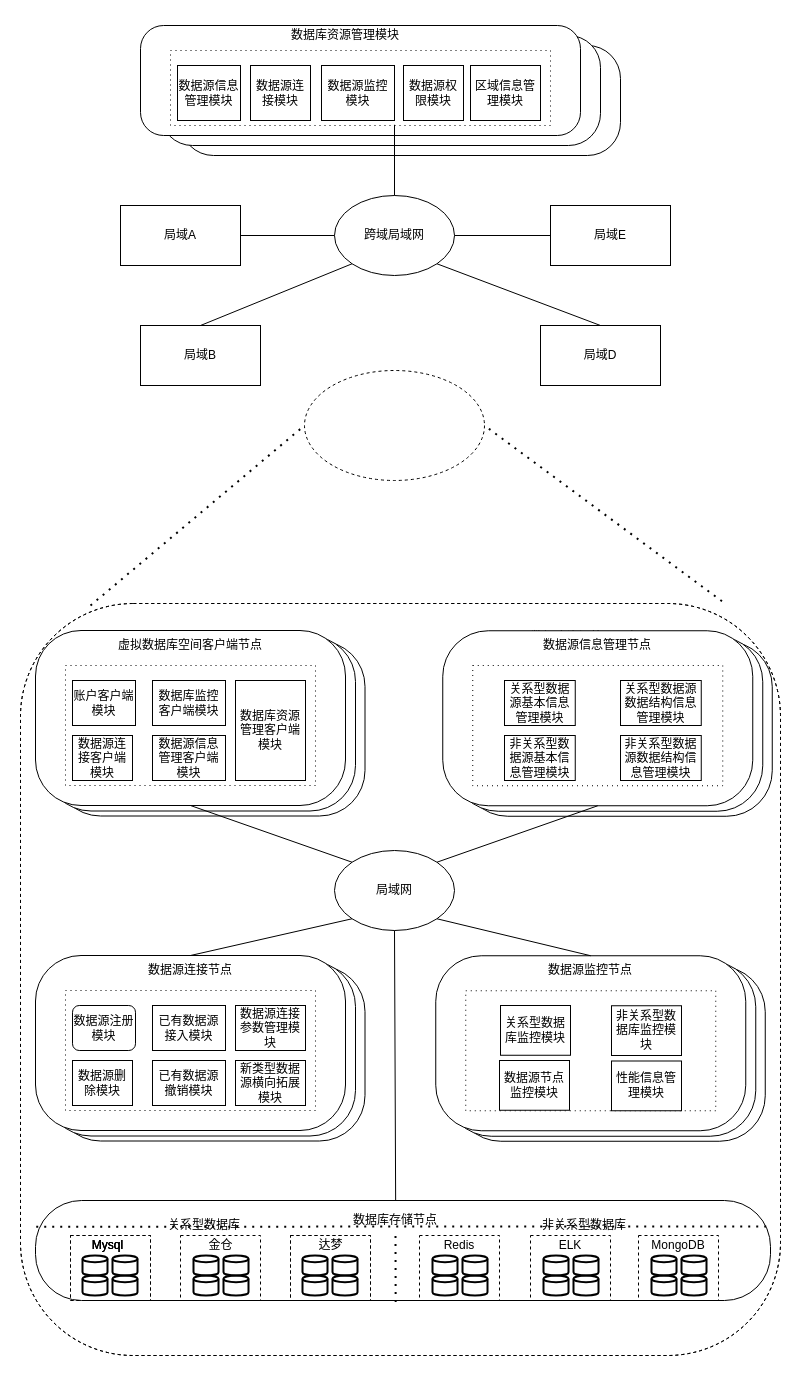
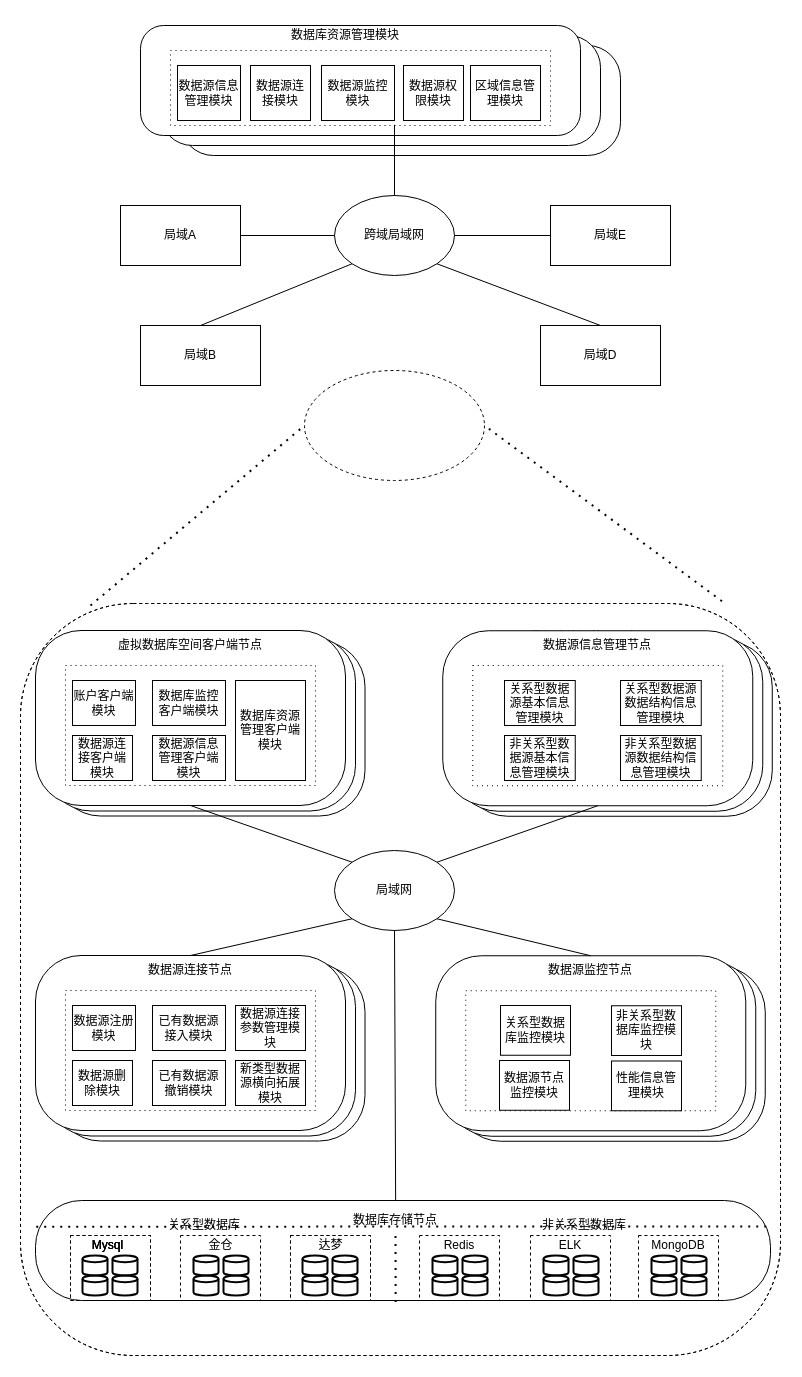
node "数据源注册模块": shape rounded rectangle -> rectangle
